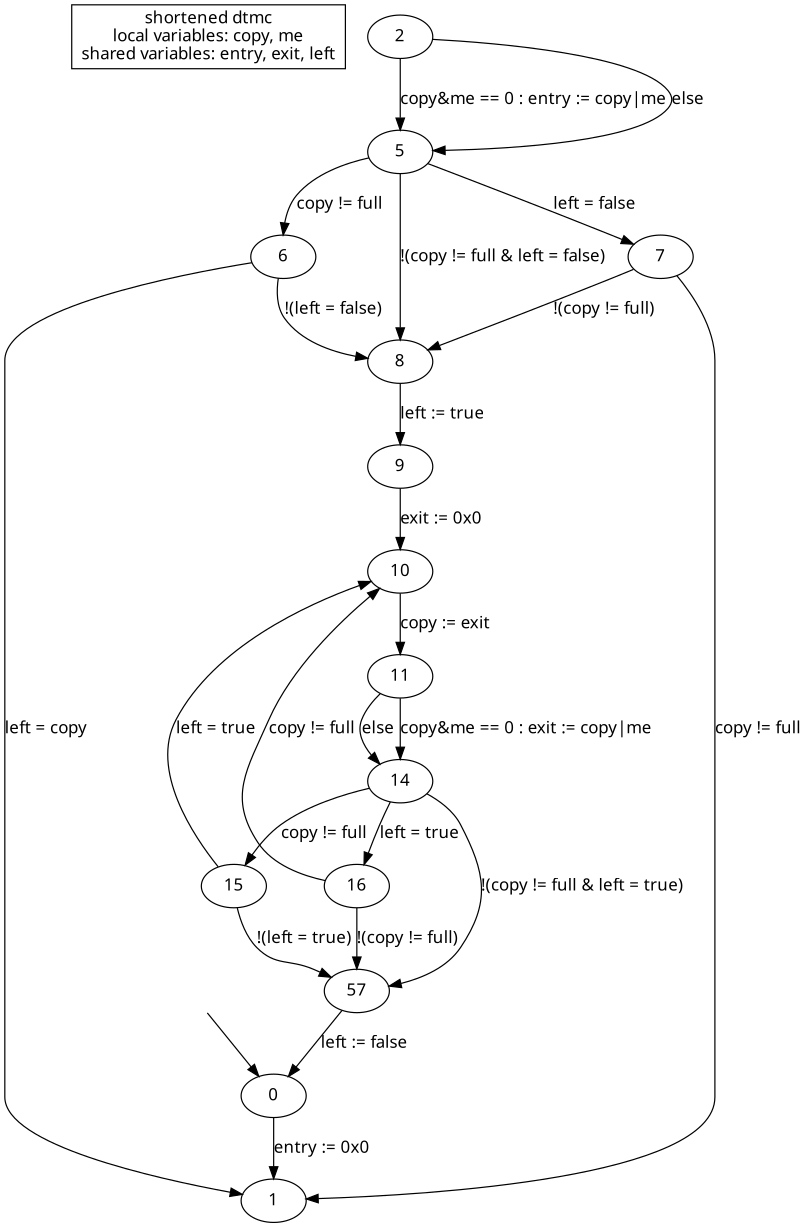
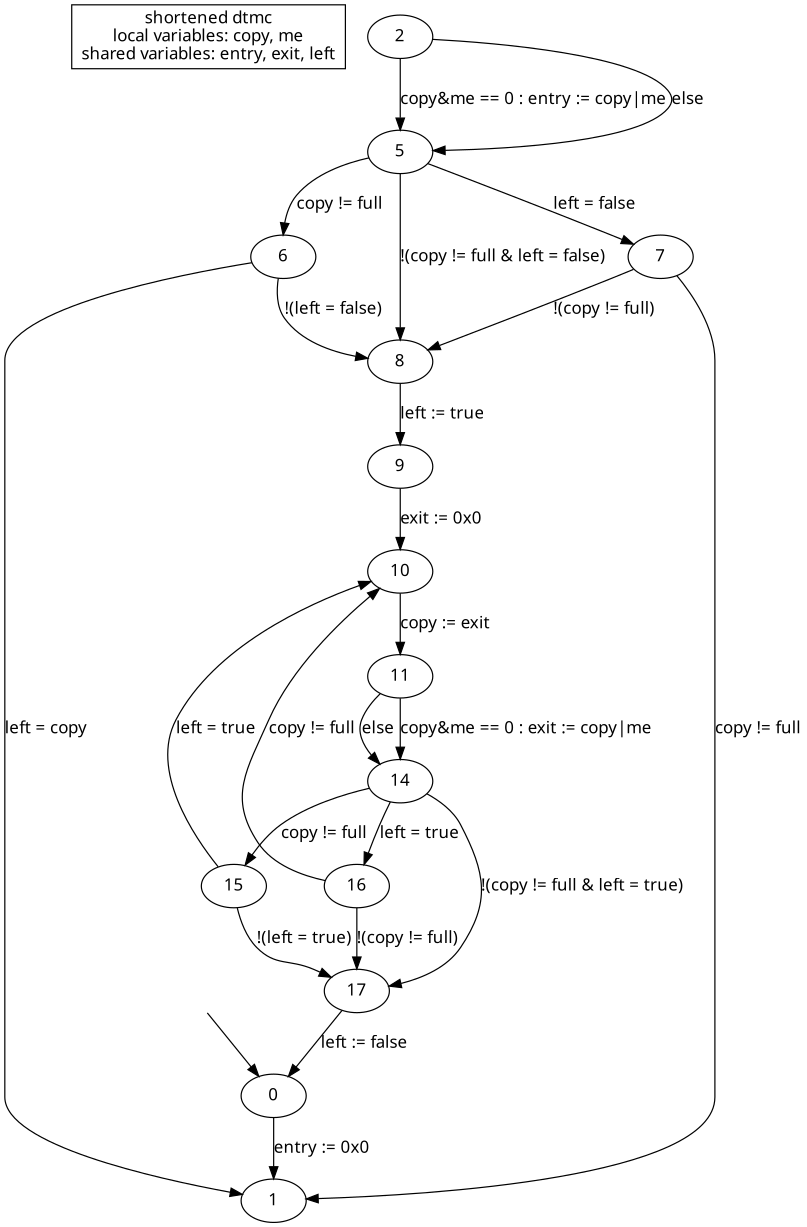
node "57": label "57" -> "17"
